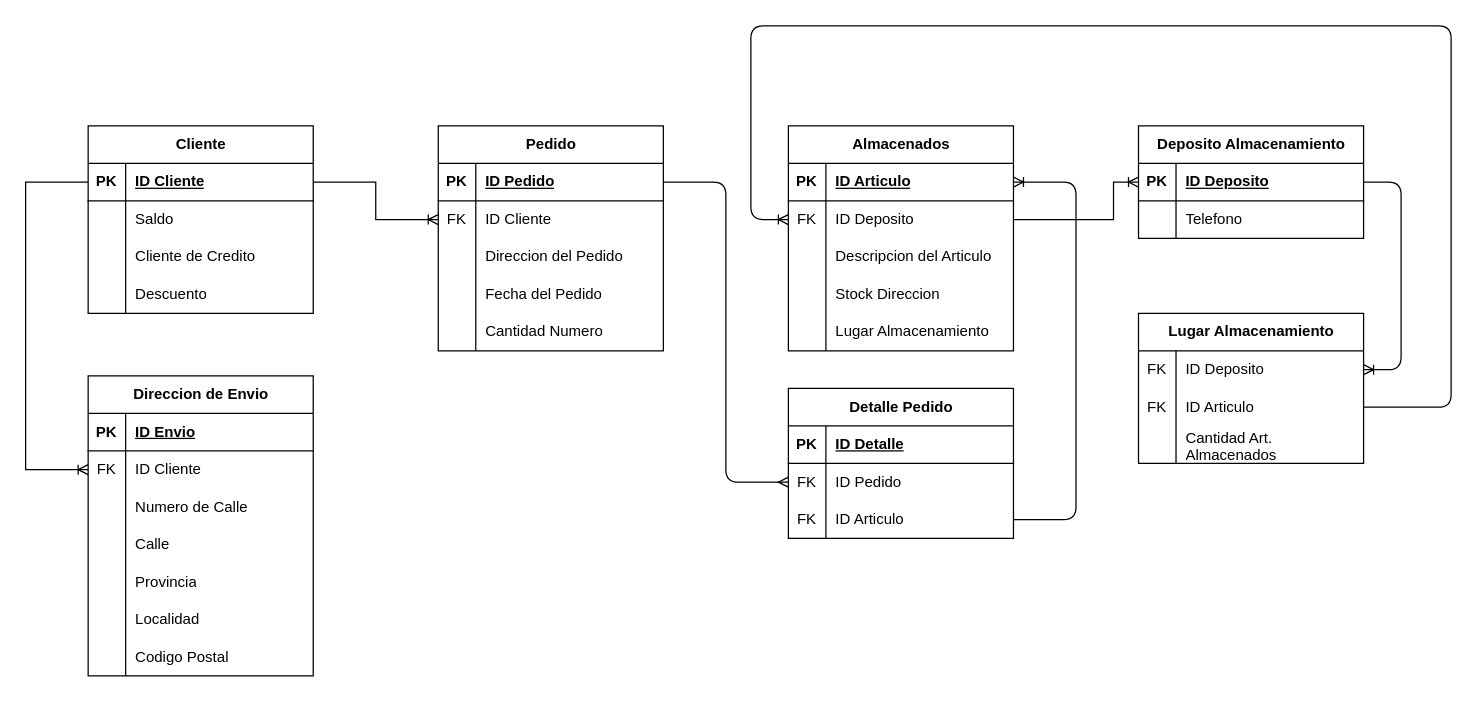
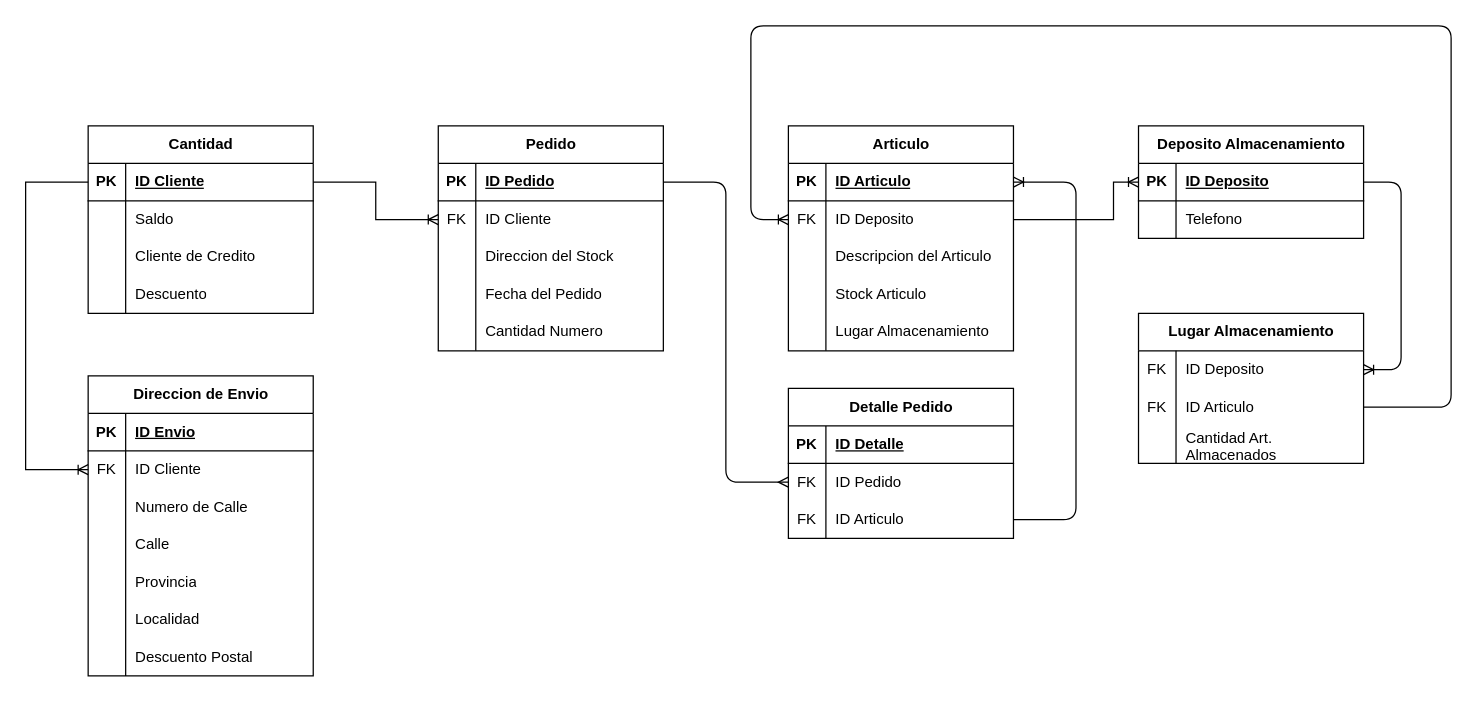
node "Cliente": label "Cliente" -> "Cantidad"
node "Almacenados": label "Almacenados" -> "Articulo"
node "Direccion del Pedido": label "Direccion del Pedido" -> "Direccion del Stock"
node "Stock Direccion": label "Stock Direccion" -> "Stock Articulo"
node "Codigo Postal": label "Codigo Postal" -> "Descuento Postal"
